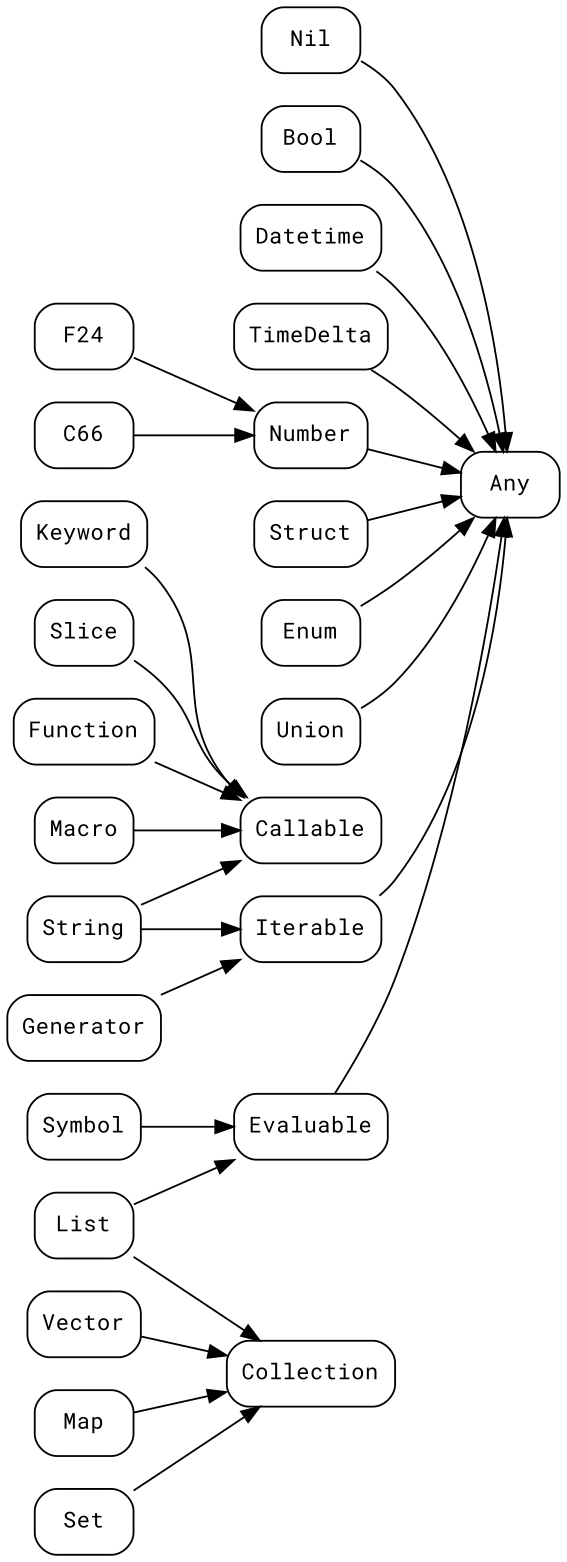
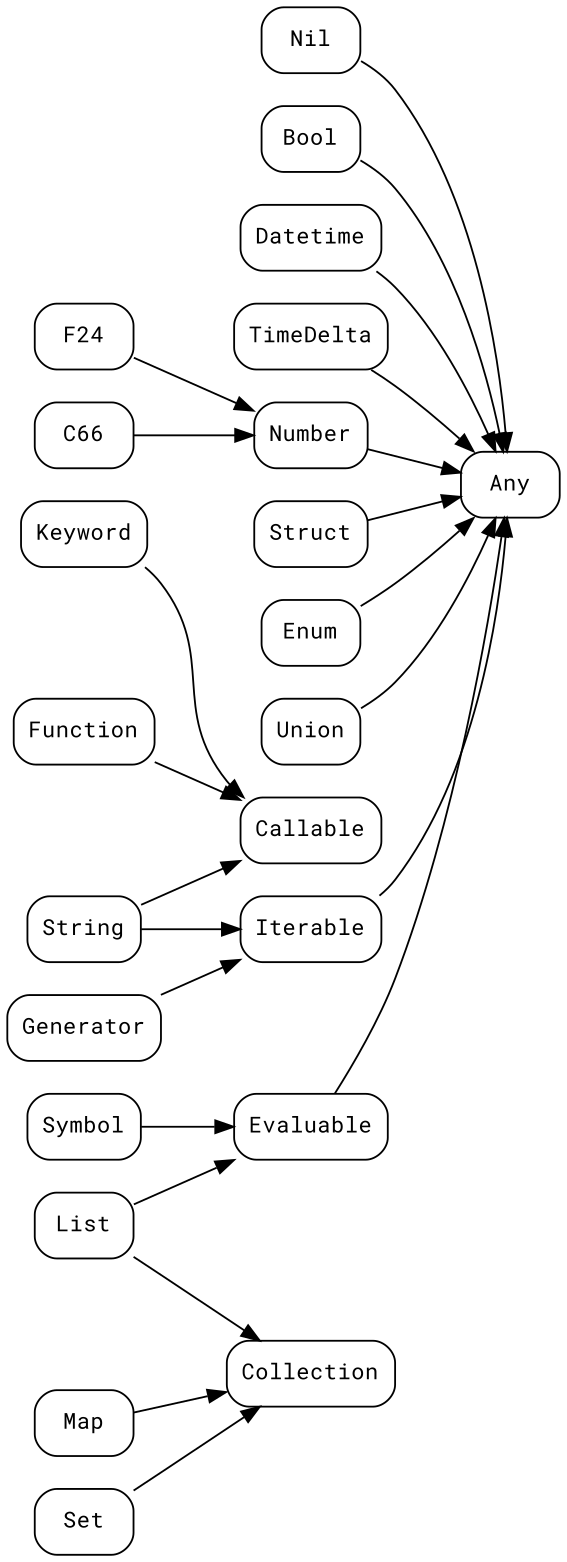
node "Slice": removed
node "Macro": removed
node "Vector": removed
